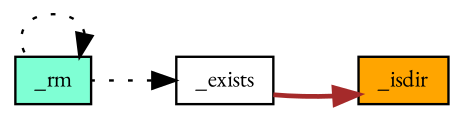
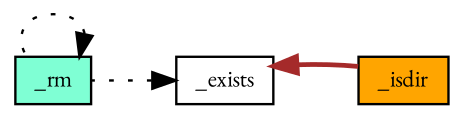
edge "_exists" -> "_isdir": reversed
